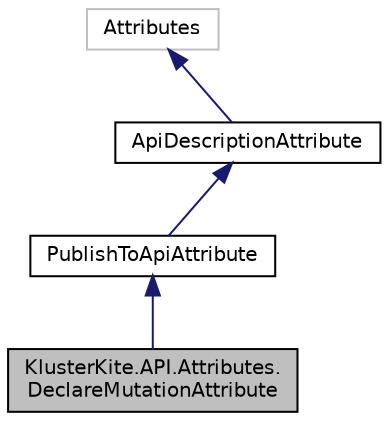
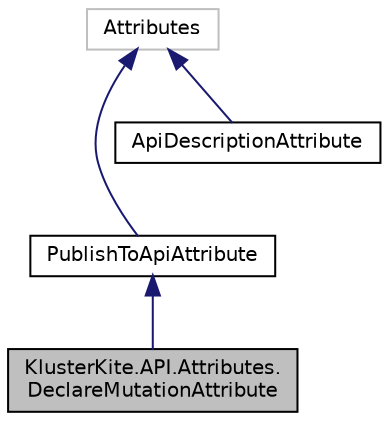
edge "PublishToApiAttribute" -> "ApiDescriptionAttribute": now "PublishToApiAttribute" -> "Attributes"
